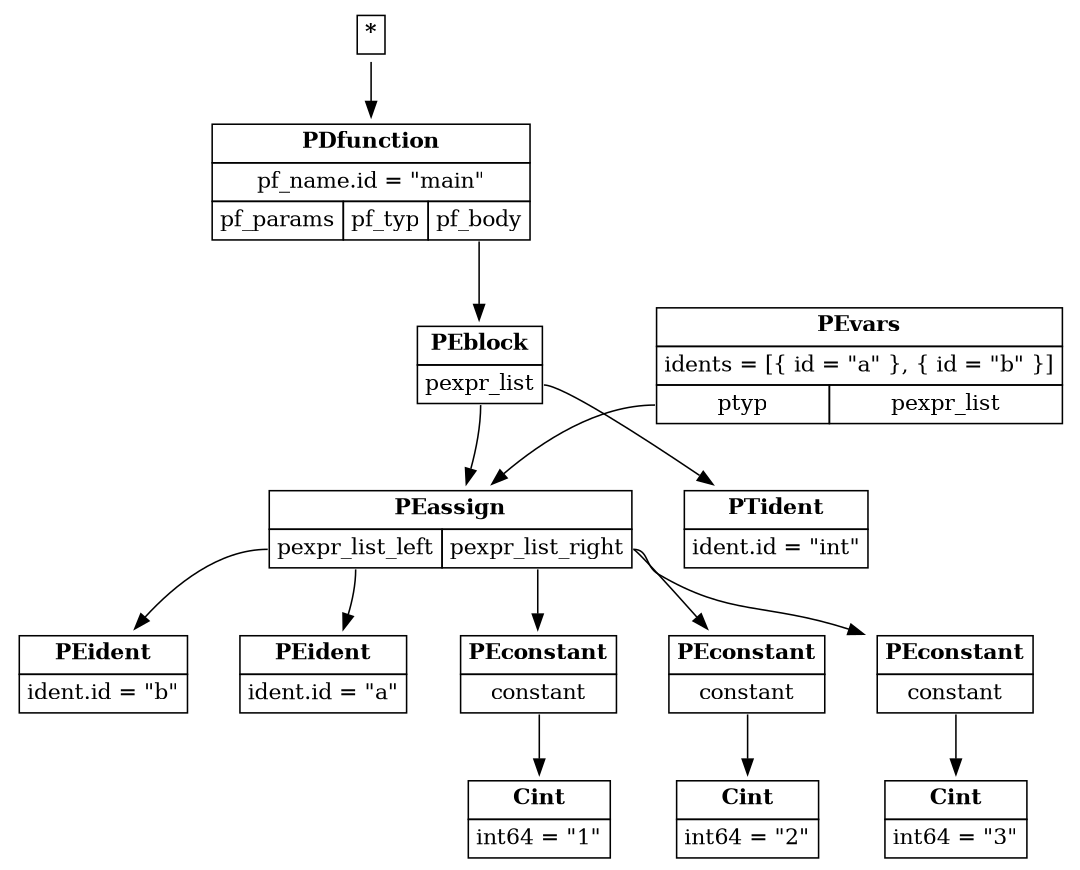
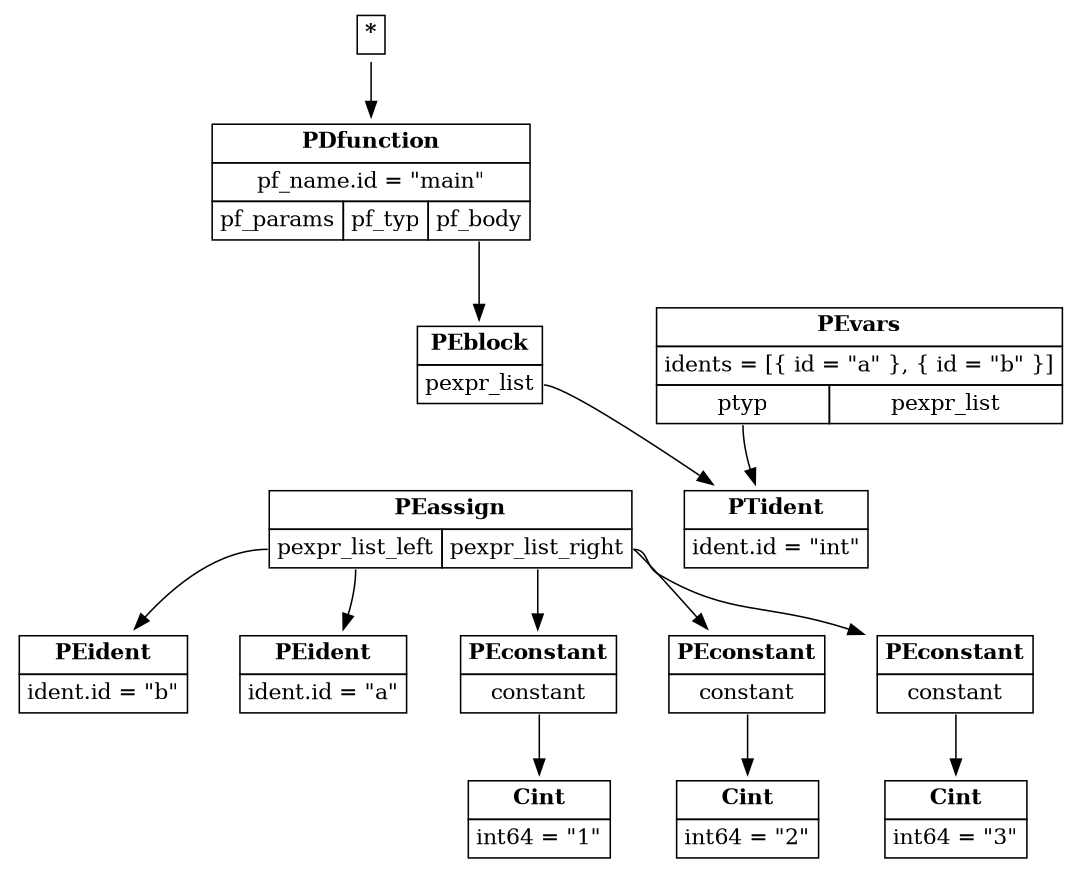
edge "PEvars" -> "PEassign": now "PEvars" -> "PTident"
edge "PEblock" -> "PEassign": removed
